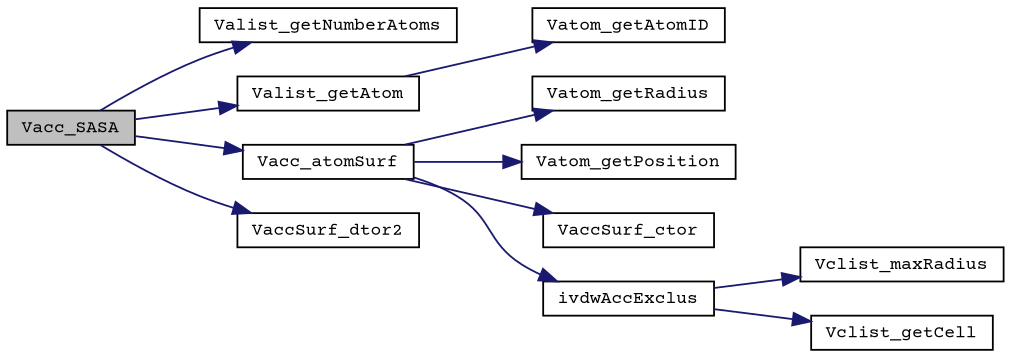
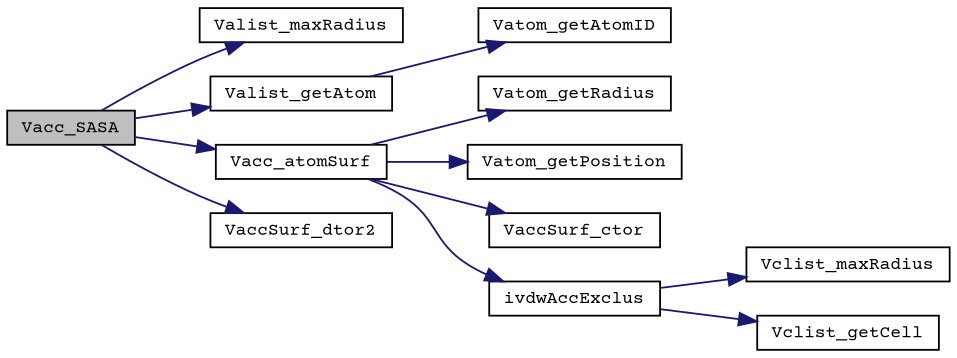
node "Valist_getNumberAtoms": label "Valist_getNumberAtoms" -> "Valist_maxRadius"
